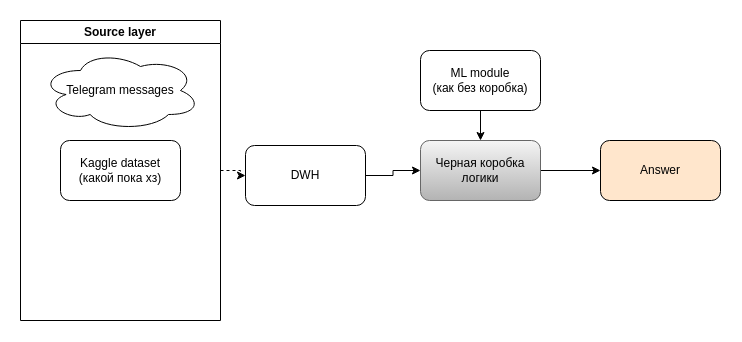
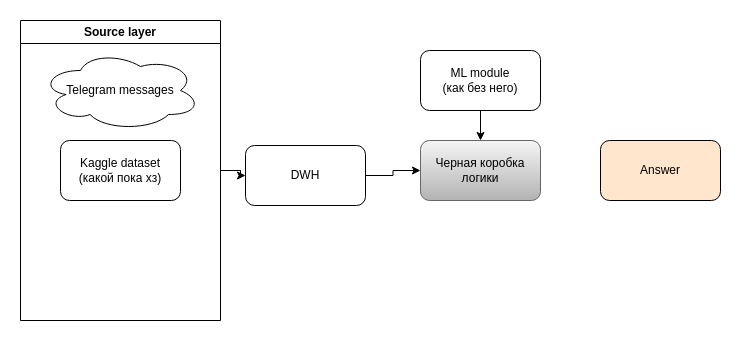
node "ML module (как без коробка)": label "ML module (как без коробка)" -> "ML module (как без него)"
edge "Source layer" -> "DWH": style dashed -> solid
edge "Черная коробка логики" -> "Answer": removed
